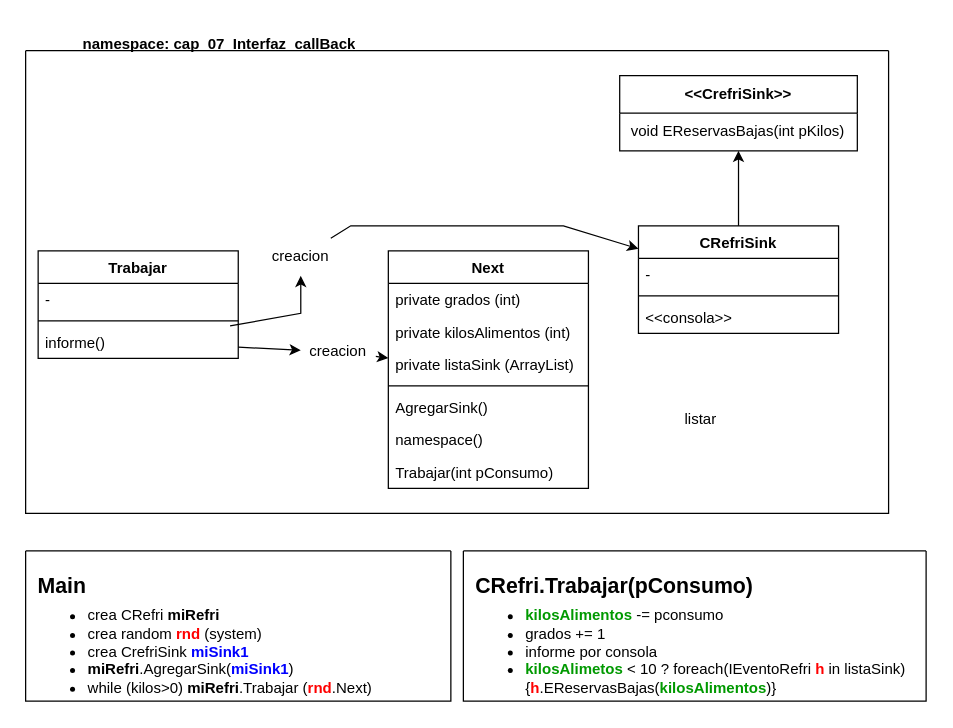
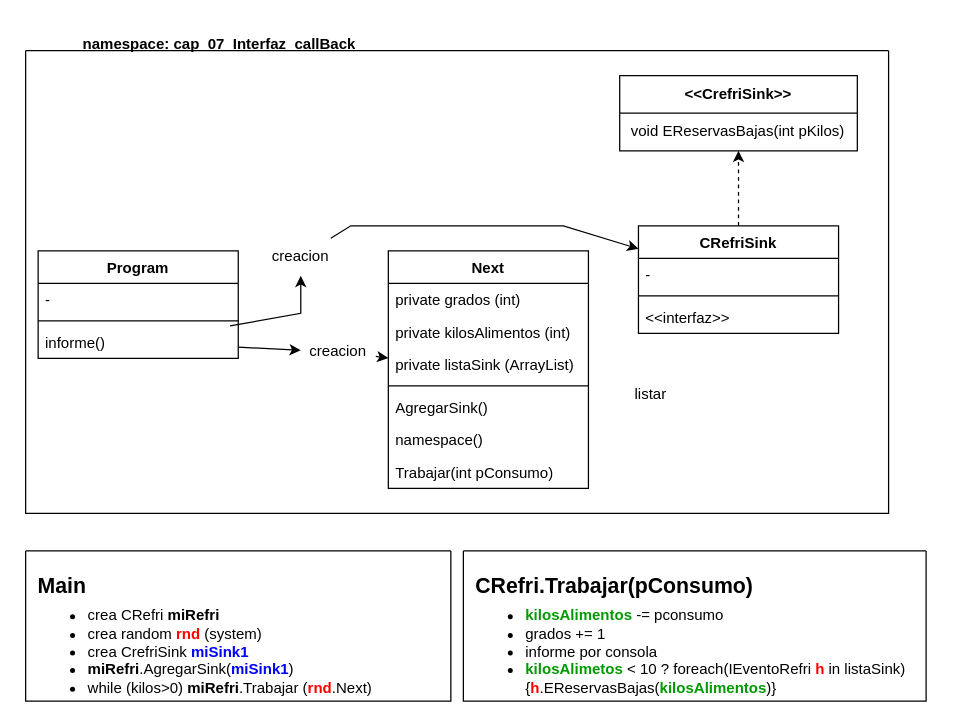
edge "CRefriSink" -> "<<CrefriSink>>": style solid -> dashed
node "Trabajar": label "Trabajar" -> "Program"
node "<<consola>>": label "<<consola>>" -> "<<interfaz>>"
node "listar": moved (701, 419) -> (651, 394)
